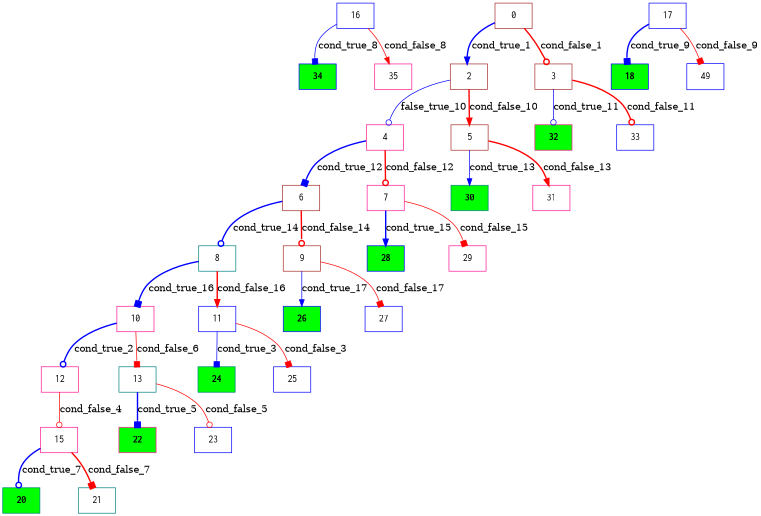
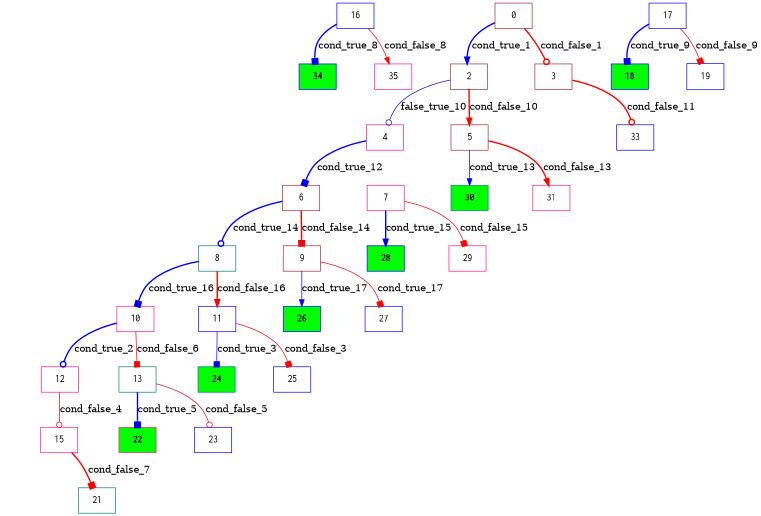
edge "16" -> "34": style solid -> bold
node "49": label "49" -> "19"
node "32": removed
edge "4" -> "7": removed, label "cond_false_12"
edge "6" -> "9": arrowhead odot -> box
edge "9" -> "27": label "cond_false_17" -> "cond_true_17"
node "20": removed
